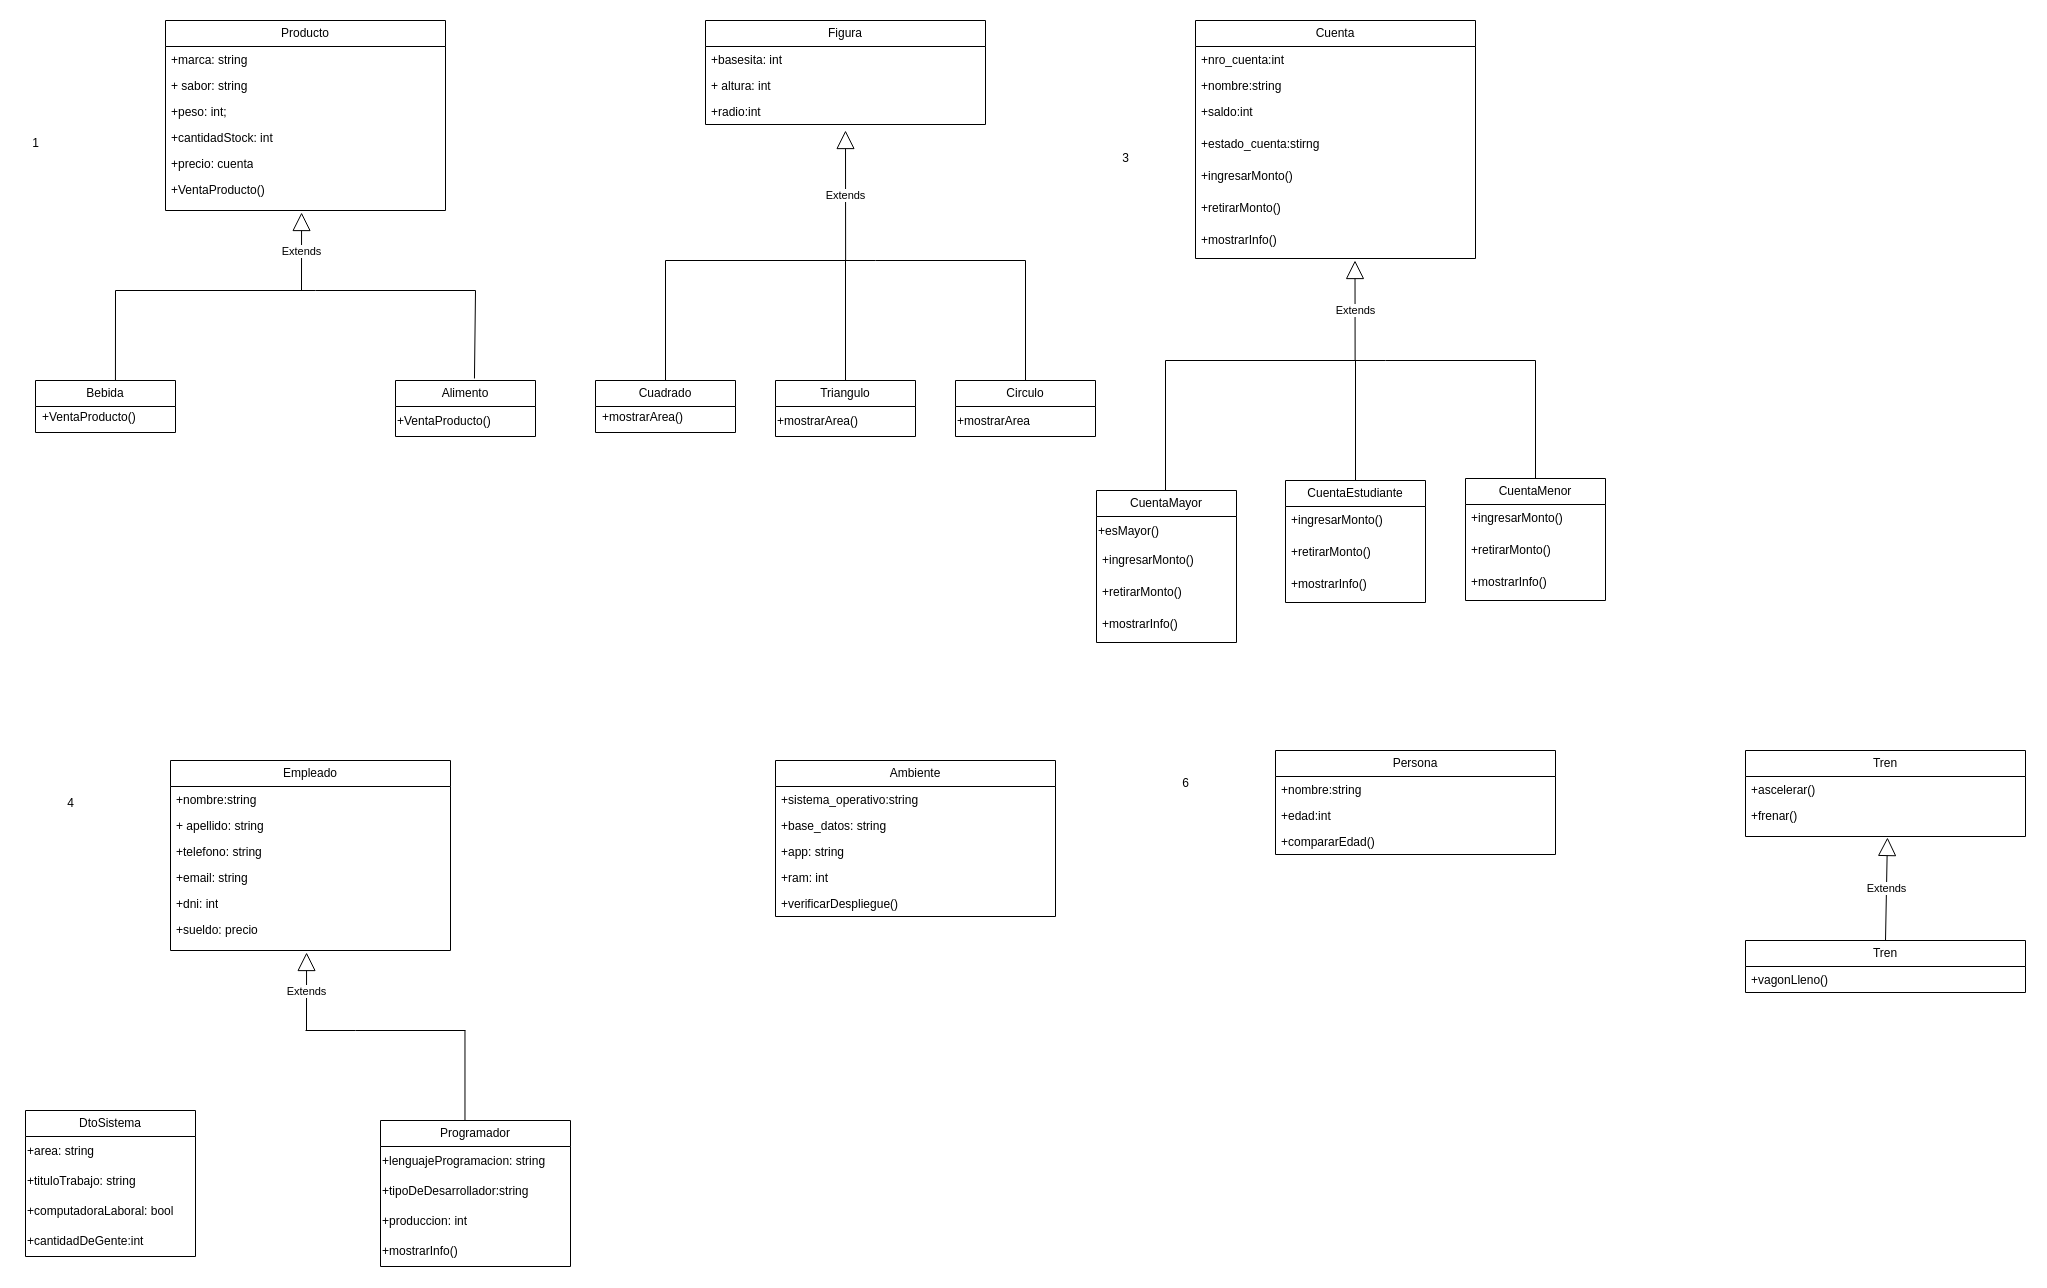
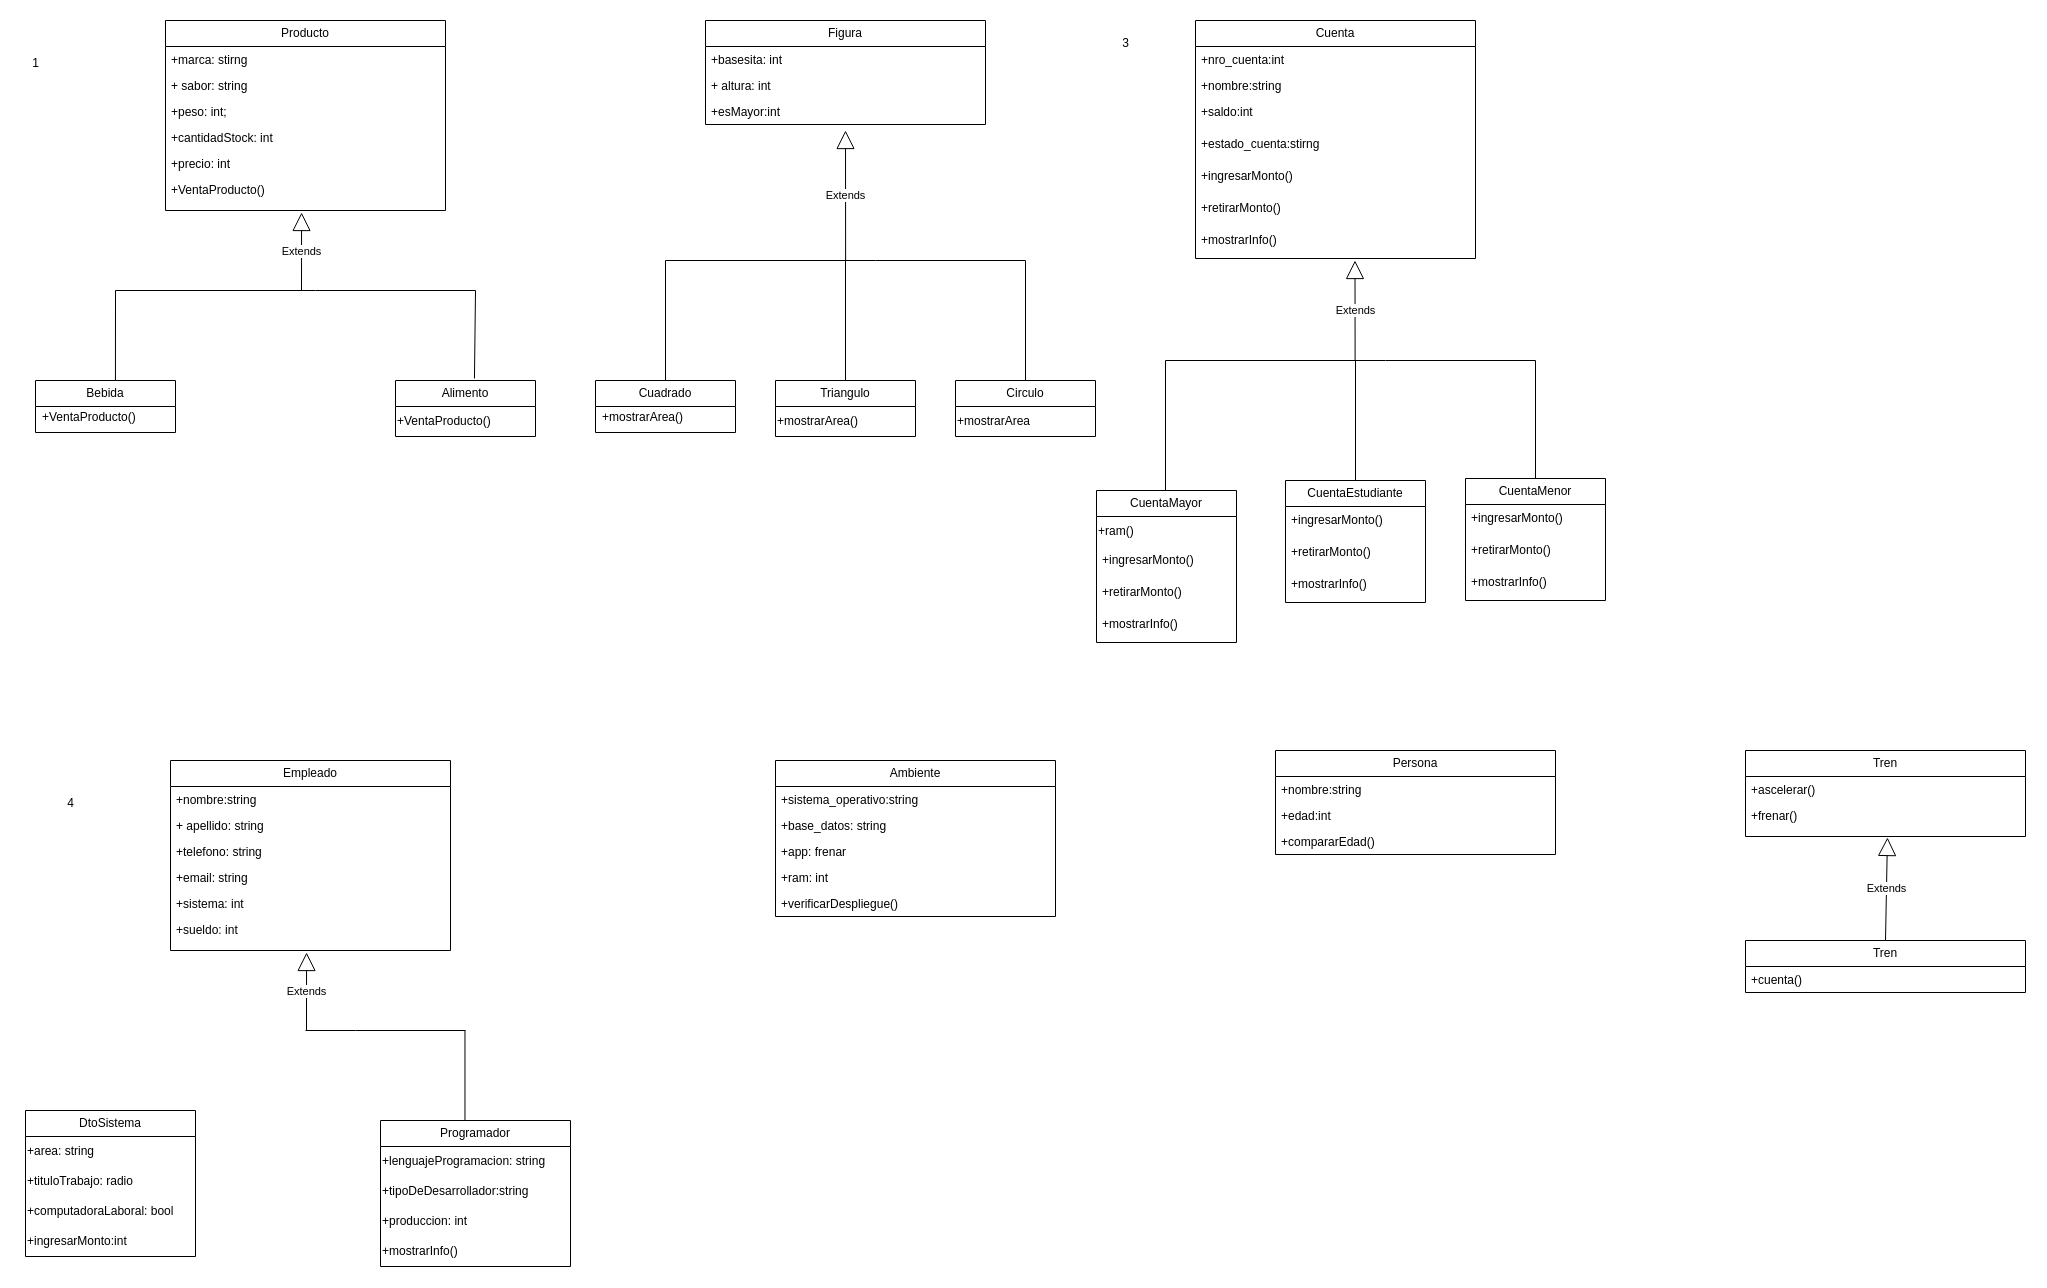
node "+marca: string": label "+marca: string" -> "+marca: stirng"
node "+radio:int": label "+radio:int" -> "+esMayor:int"
node "1": moved (36, 144) -> (36, 64)
node "3": moved (1126, 159) -> (1126, 44)
node "+precio: cuenta": label "+precio: cuenta" -> "+precio: int"
node "+esMayor()": label "+esMayor()" -> "+ram()"
node "6": removed
node "+app: string": label "+app: string" -> "+app: frenar"
node "+dni: int": label "+dni: int" -> "+sistema: int"
node "+sueldo: precio": label "+sueldo: precio" -> "+sueldo: int"
node "+vagonLleno()": label "+vagonLleno()" -> "+cuenta()"
node "+tituloTrabajo: string": label "+tituloTrabajo: string" -> "+tituloTrabajo: radio"
node "+cantidadDeGente:int": label "+cantidadDeGente:int" -> "+ingresarMonto:int"
